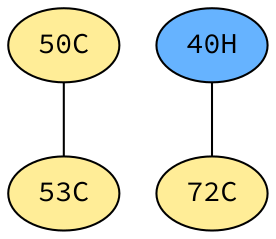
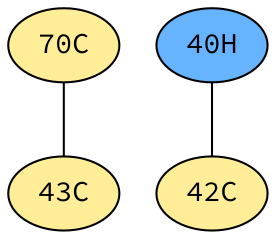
node "50C": label "50C" -> "70C"
node "53C": label "53C" -> "43C"
node "72C": label "72C" -> "42C"
